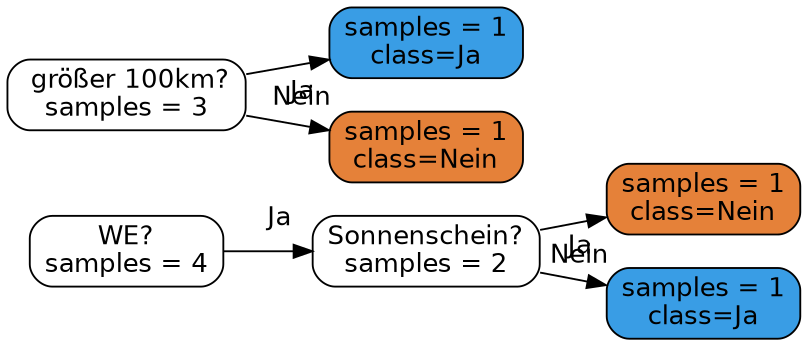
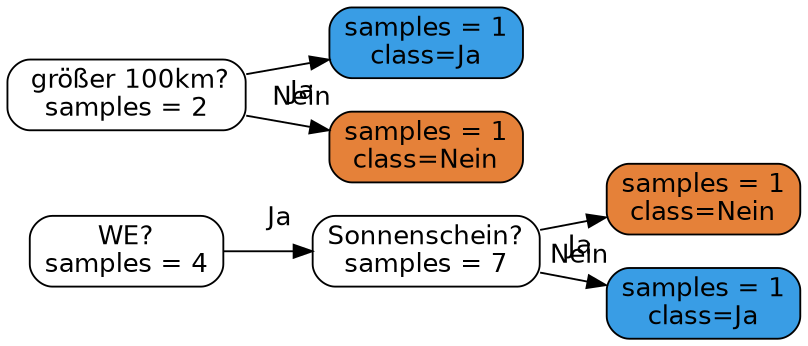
node "größer 100km?": text "samples = 3" -> "samples = 2"
node "Sonnenschein?": text "samples = 2" -> "samples = 7"
